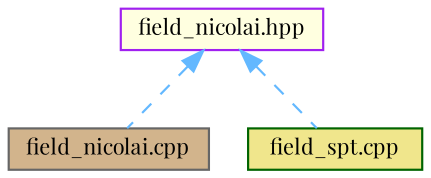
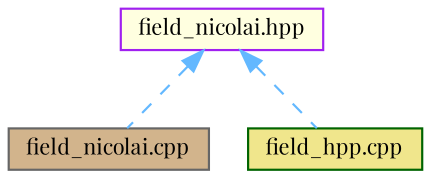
node "field_spt.cpp": label "field_spt.cpp" -> "field_hpp.cpp"
